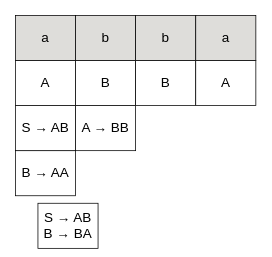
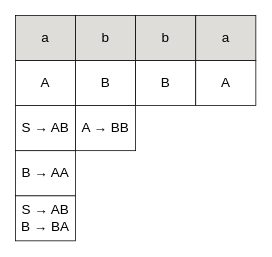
node "S → AB B → BA": moved (68, 225) -> (45, 218)
